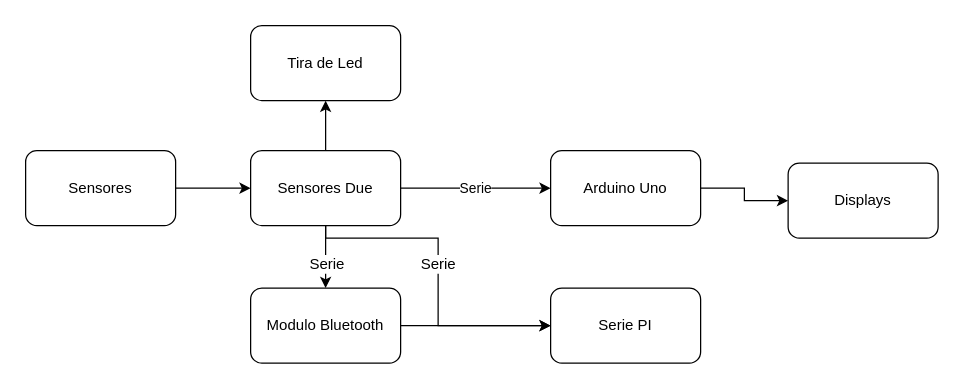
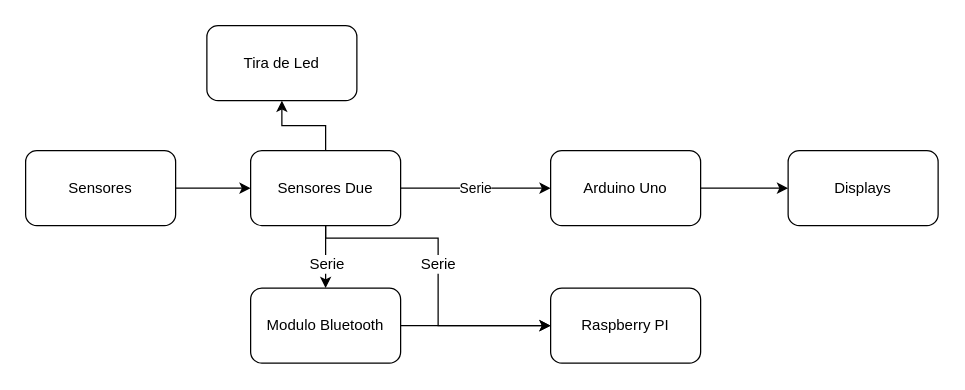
node "Tira de Led": moved (326, 63) -> (282, 63)
node "Displays": moved (863, 201) -> (863, 188)
node "Serie PI": label "Serie PI" -> "Raspberry PI"
